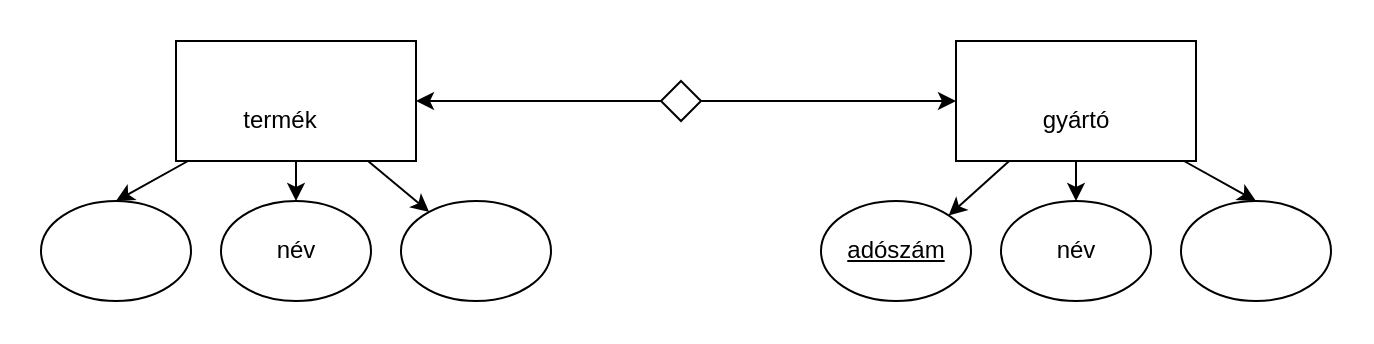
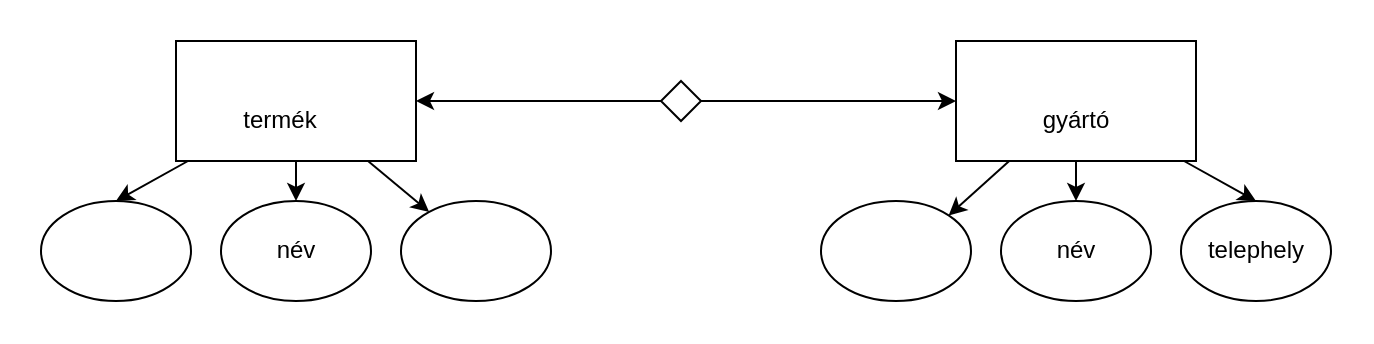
node "adószám": removed
node "telephely": added
